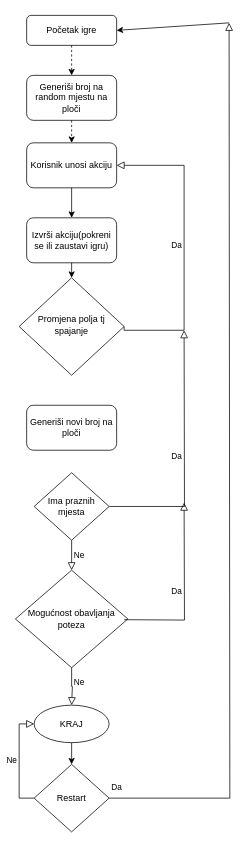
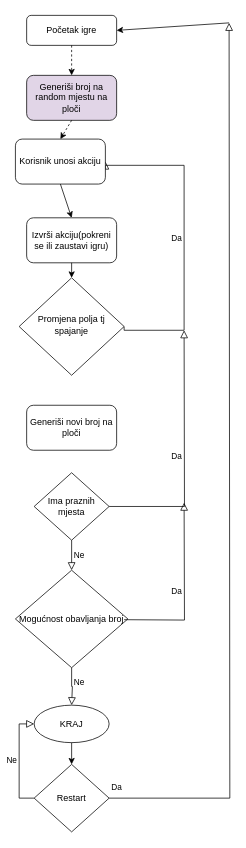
node "Generiši broj na random mjestu na ploči": fillcolor #ffffff -> #e1d5e7
node "Korisnik unosi akciju": moved (72, 165) -> (60, 162)
node "Mogućnost obavljanja poteza": label "Mogućnost obavljanja poteza" -> "Mogućnost obavljanja broj"
